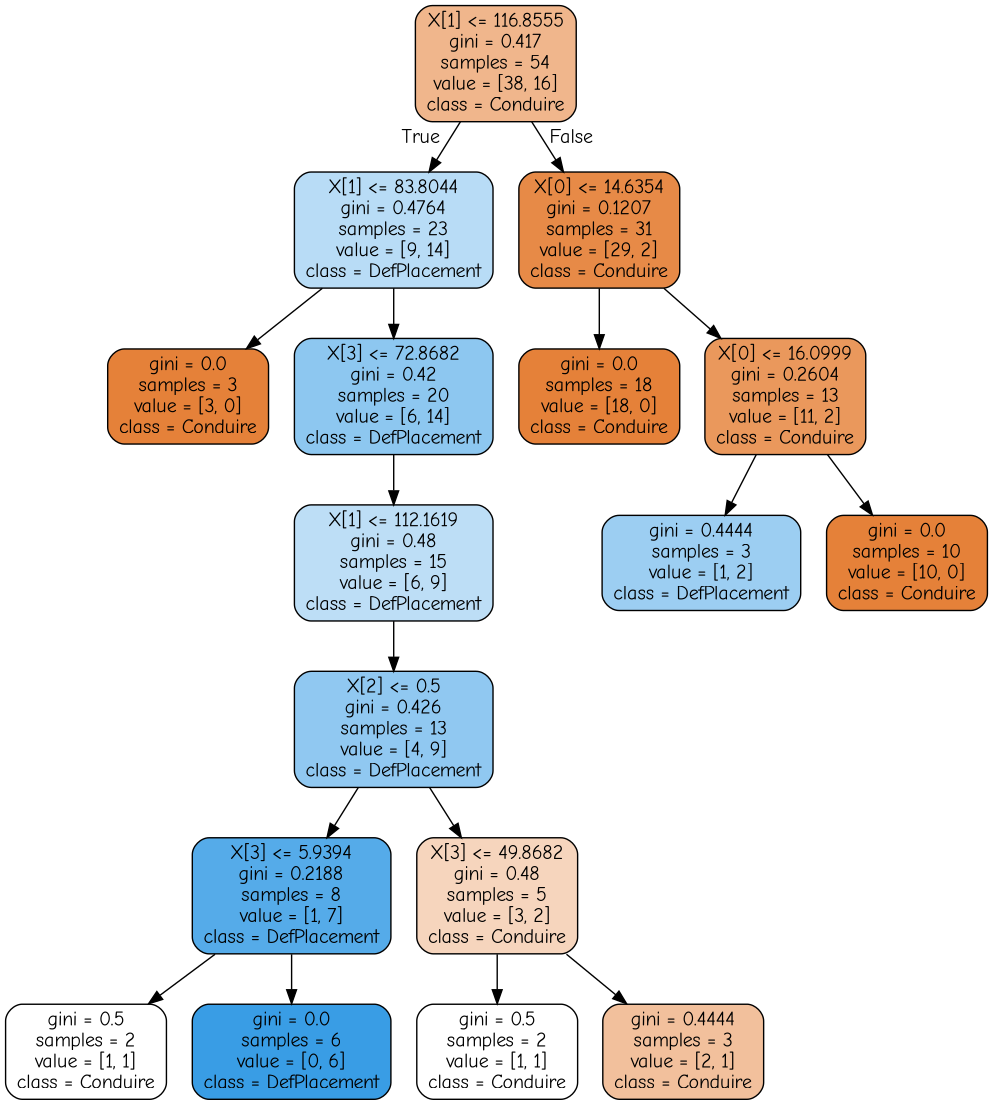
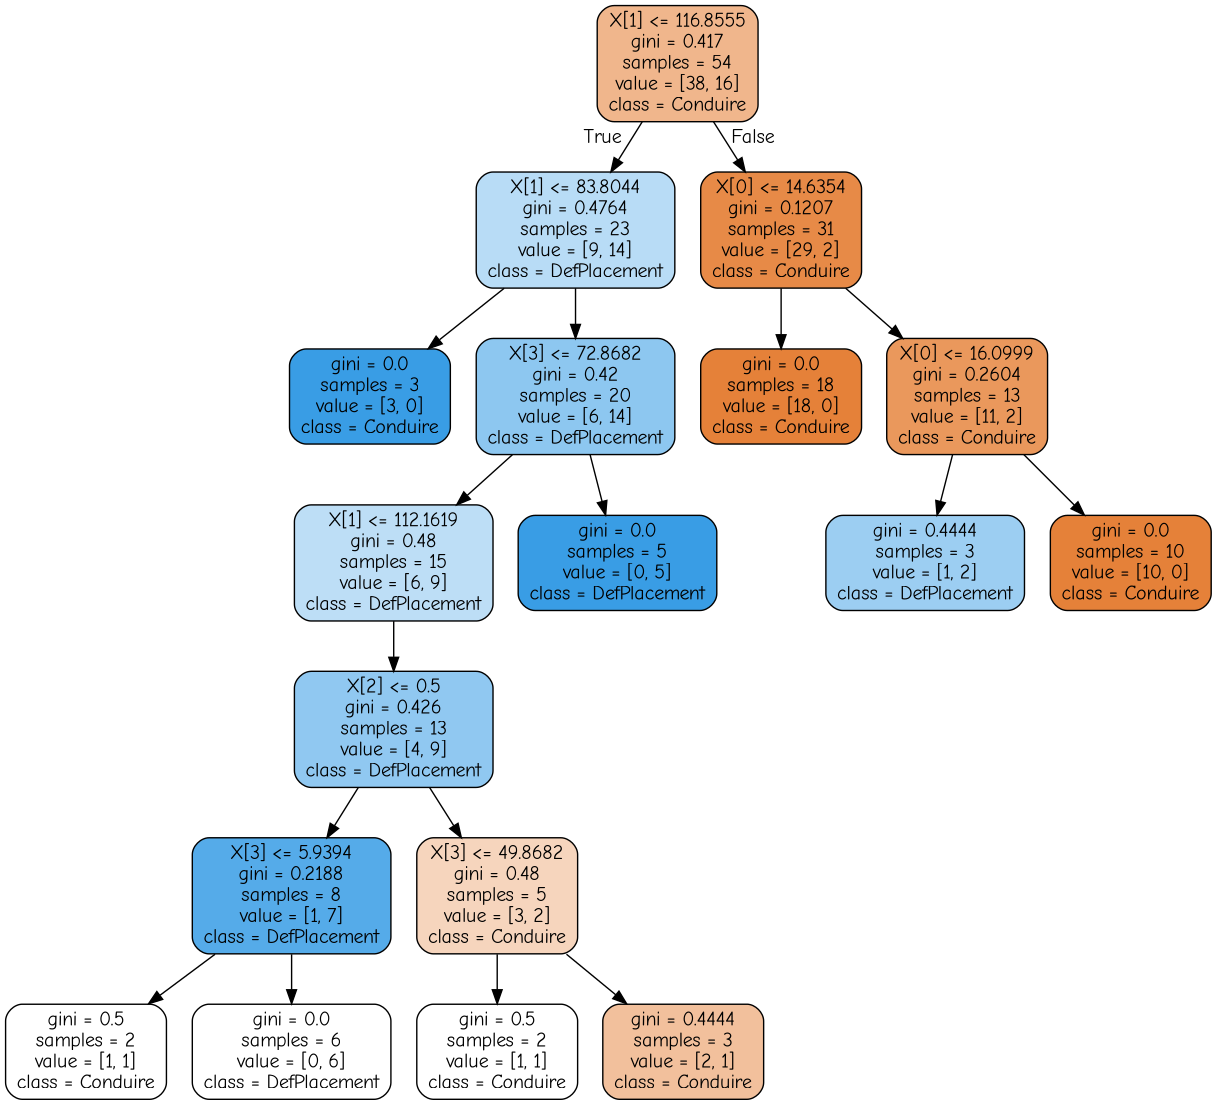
node "gini = 0.0 samples = 3 value = [3, 0] class = Conduire": fillcolor #e58139ff -> #399de5ff
node "gini = 0.0 samples = 5 value = [0, 5] class = DefPlacement": added
node "gini = 0.0 samples = 6 value = [0, 6] class = DefPlacement": fillcolor #399de5ff -> #e5813900
